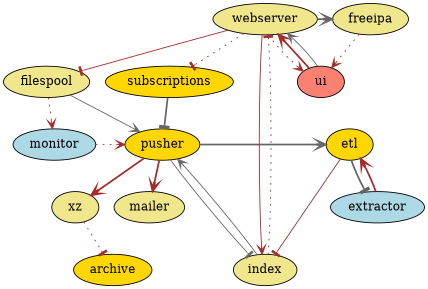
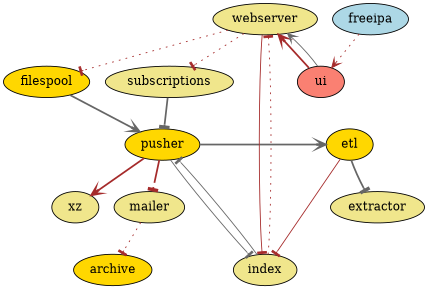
edge "webserver" -> "freeipa": removed
node "freeipa": fillcolor khaki -> lightblue
edge "webserver" -> "filespool": style solid -> dotted
edge "webserver" -> "ui": removed
node "filespool": fillcolor khaki -> gold
node "subscriptions": fillcolor gold -> khaki
edge "filespool" -> "pusher": style solid -> bold
edge "webserver" -> "index": arrowhead vee -> tee
node "monitor": removed
edge "pusher" -> "mailer": arrowhead vee -> tee
edge "extractor" -> "etl": removed
node "extractor": fillcolor lightblue -> khaki
edge "index" -> "pusher": arrowhead vee -> tee
edge "xz" -> "archive": now "mailer" -> "archive"
